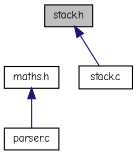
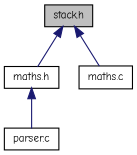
edge "maths.h" -> "stack.h": added
node "stack.c": label "stack.c" -> "maths.c"
